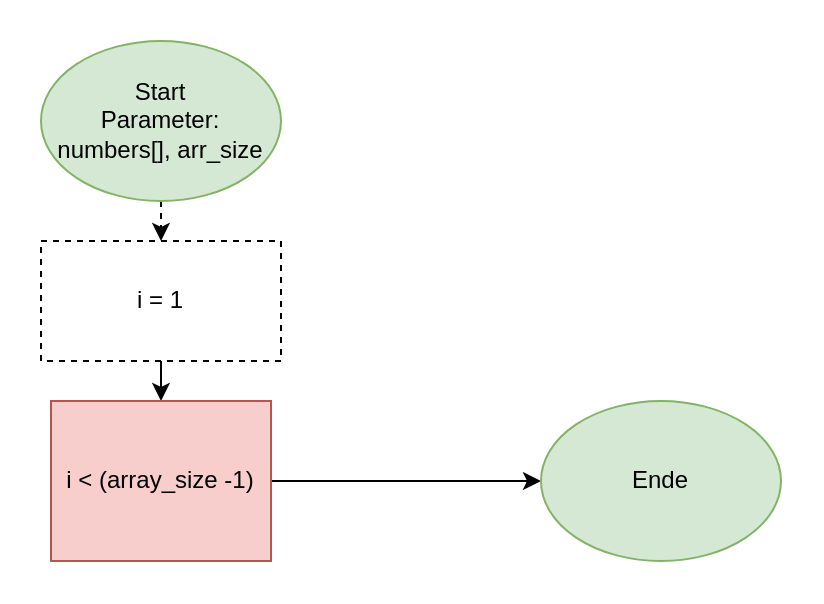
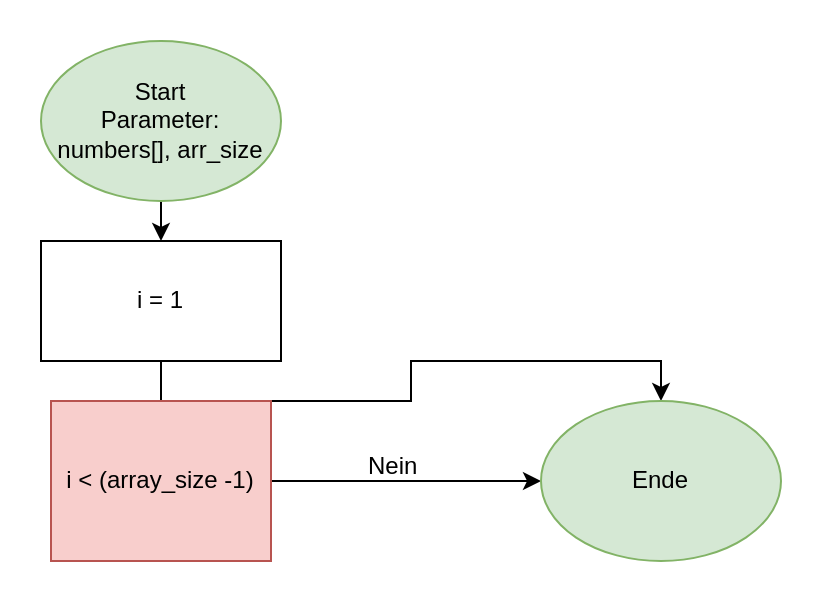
edge "Start Parameter: numbers[], arr_size" -> "i = 1": style dashed -> solid
node "i = 1": style dashed -> solid
edge "i = 1" -> "i < (array_size -1)": now "i = 1" -> "Ende"
node "Nein": added
